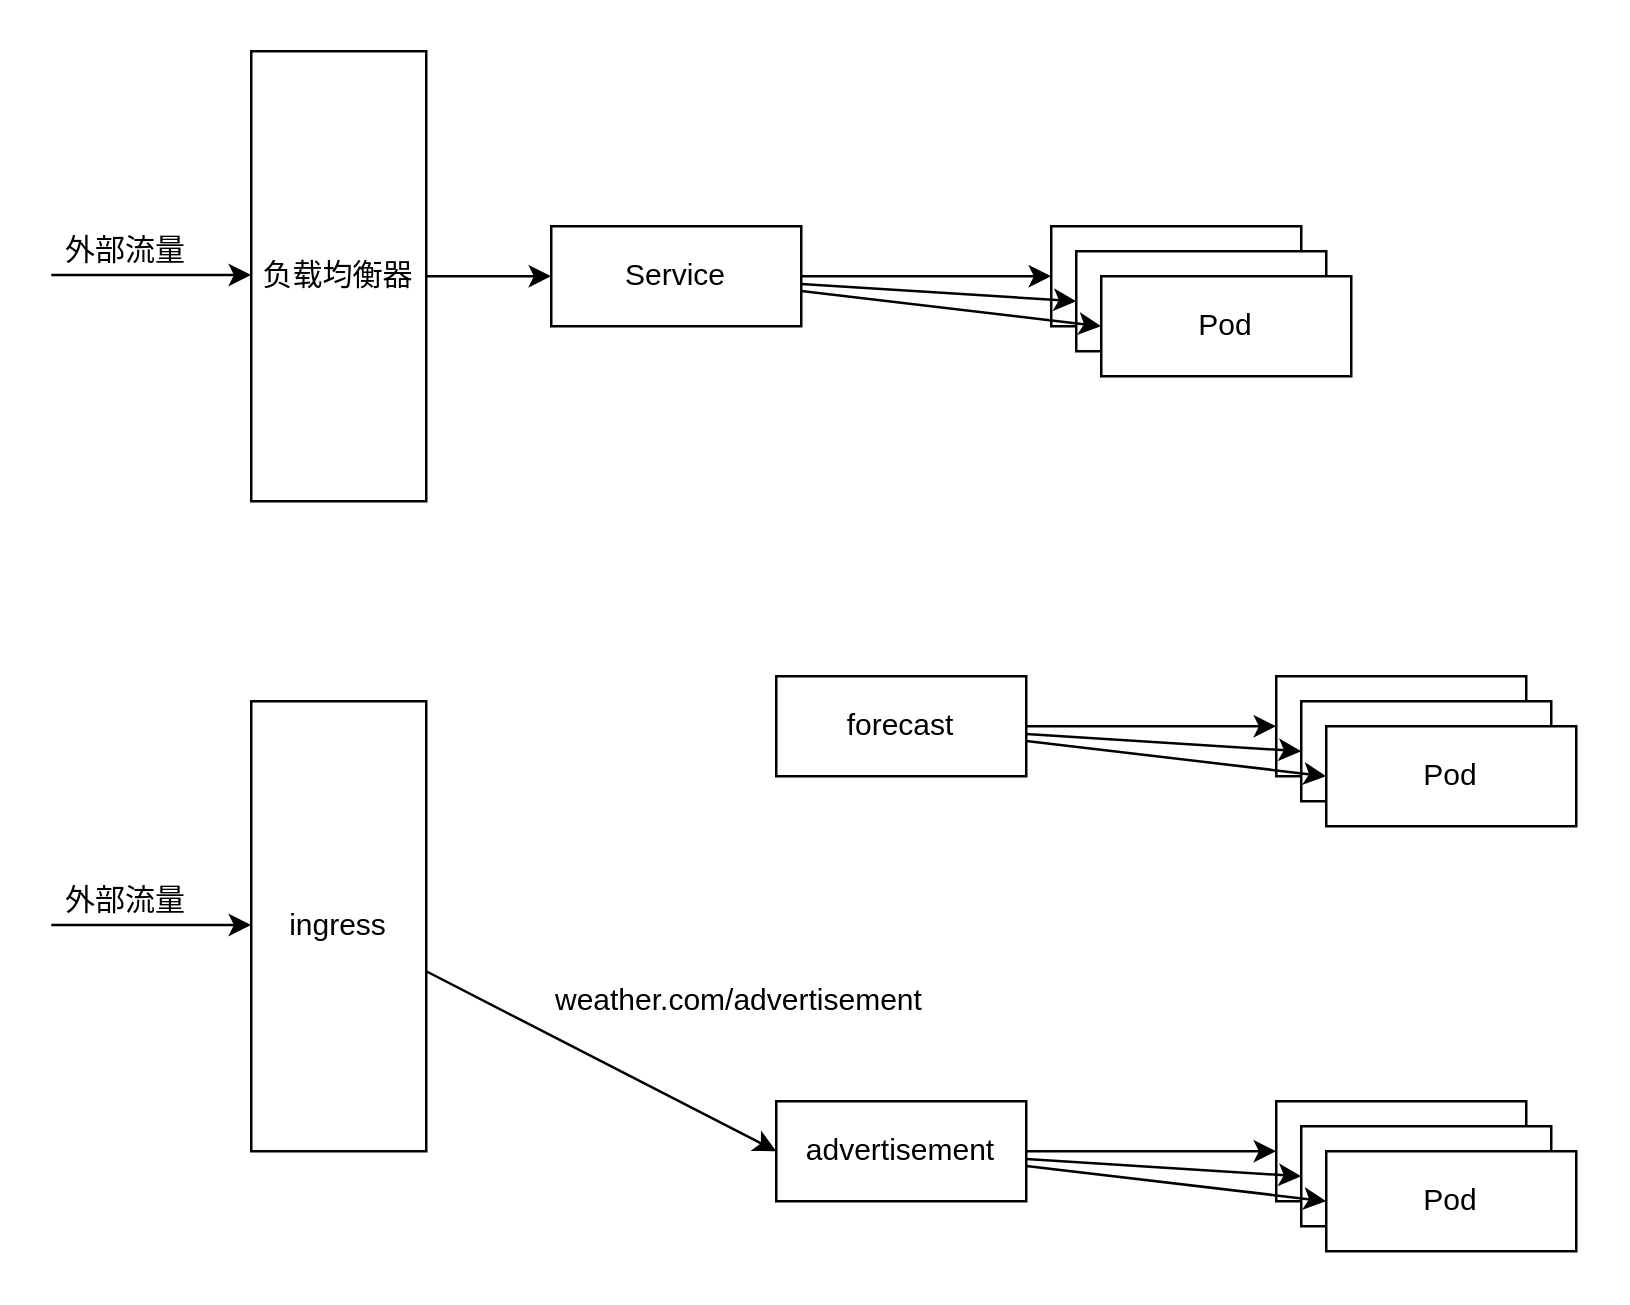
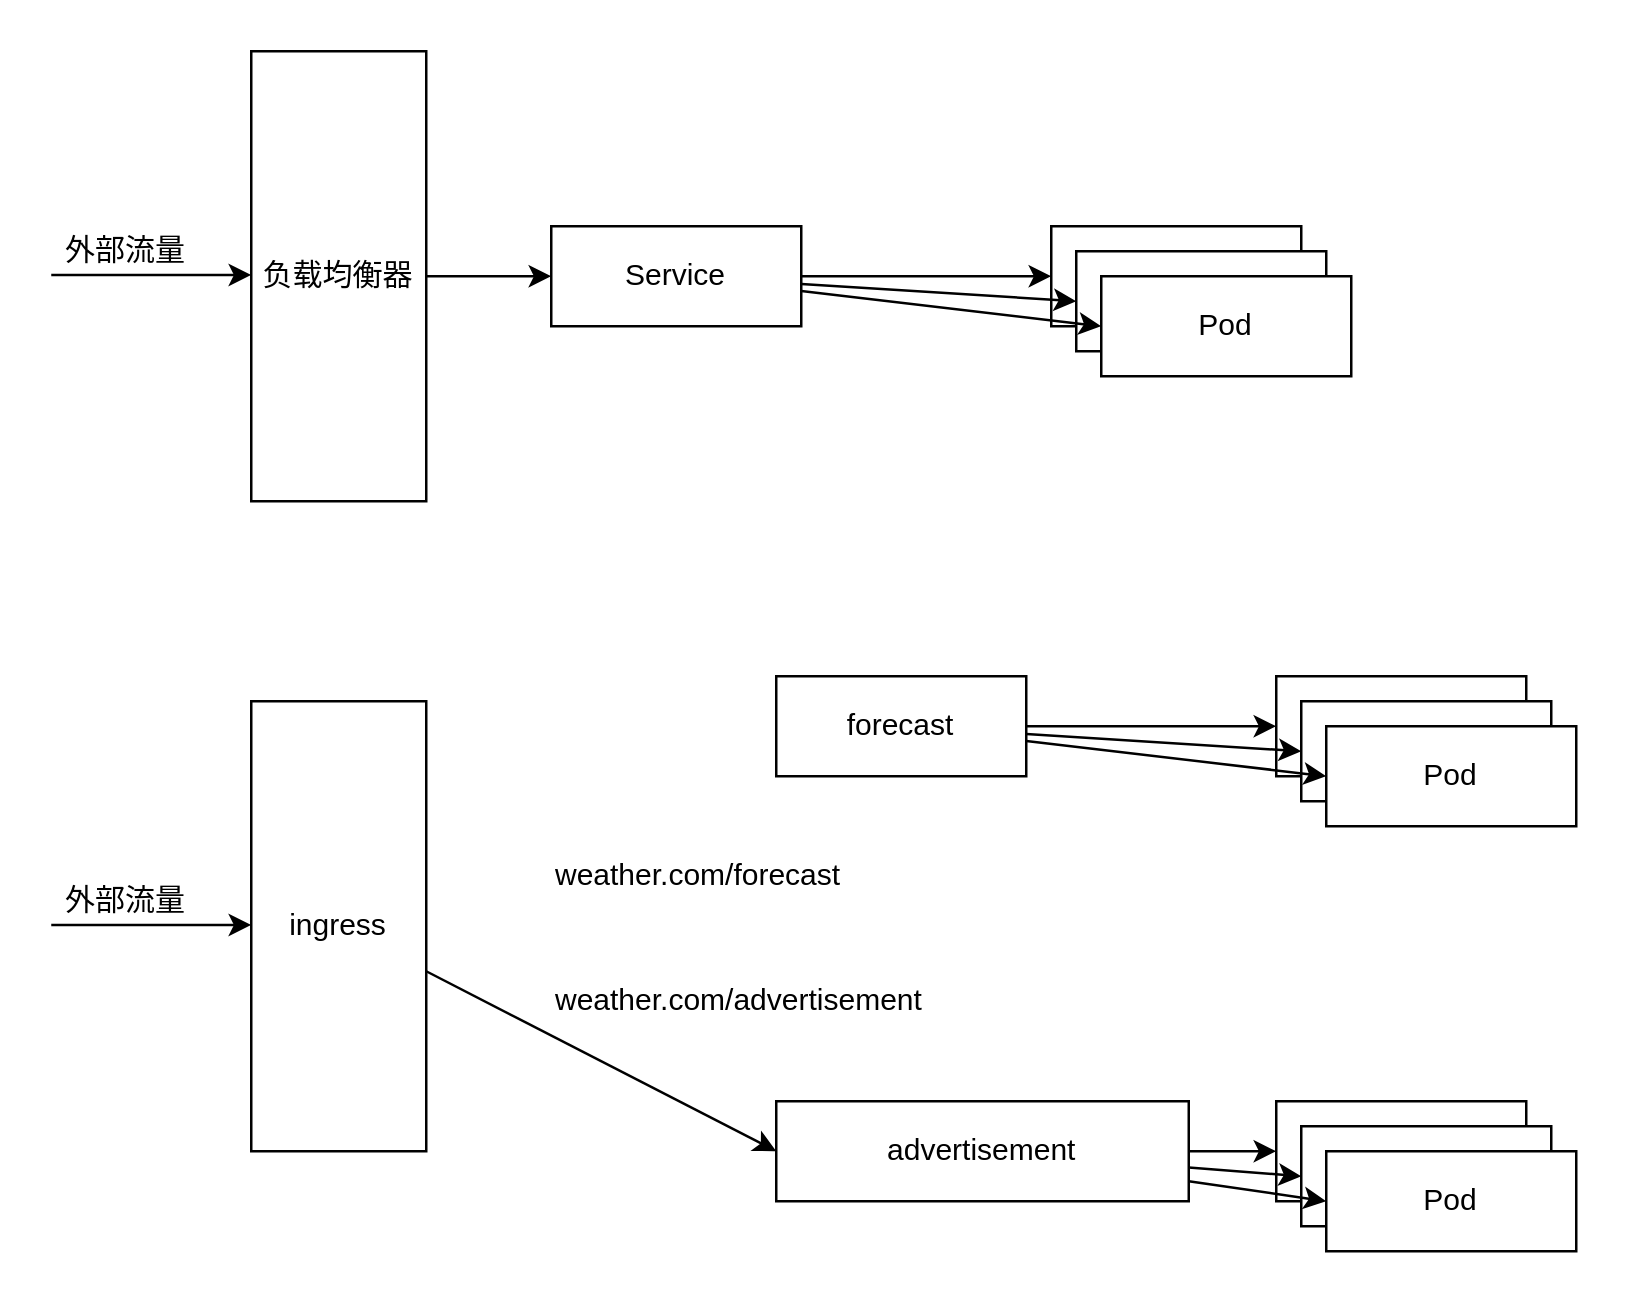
node "weather.com/forecast": added
node "advertisement": size 250x100 -> 413x100
